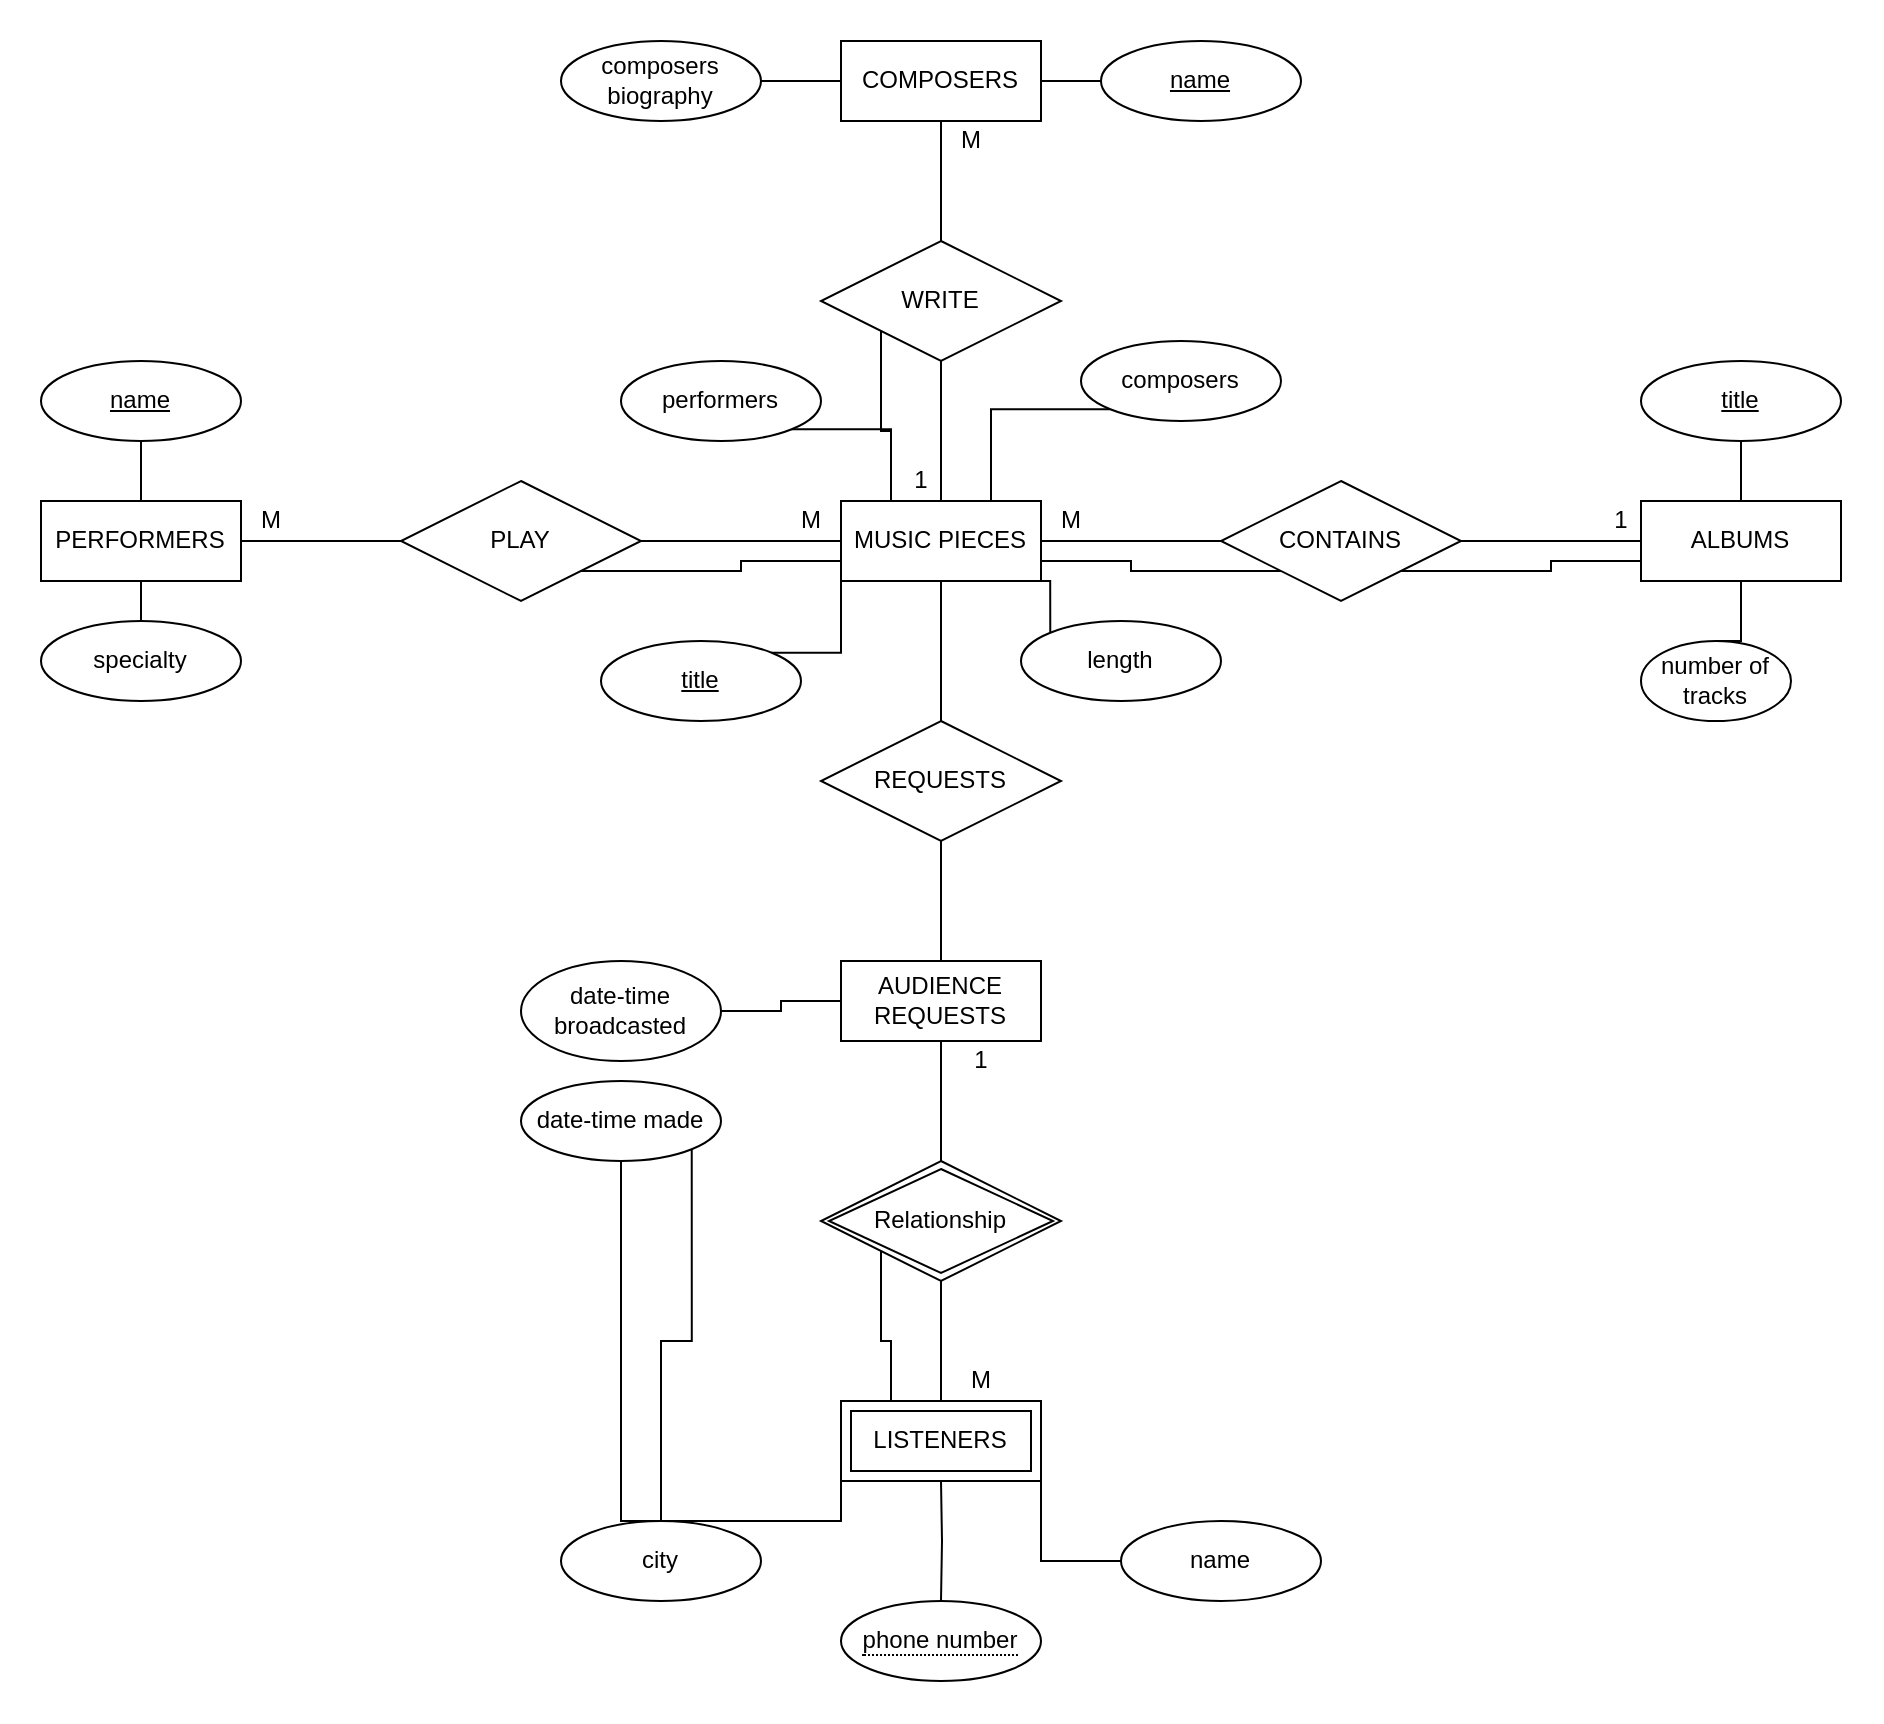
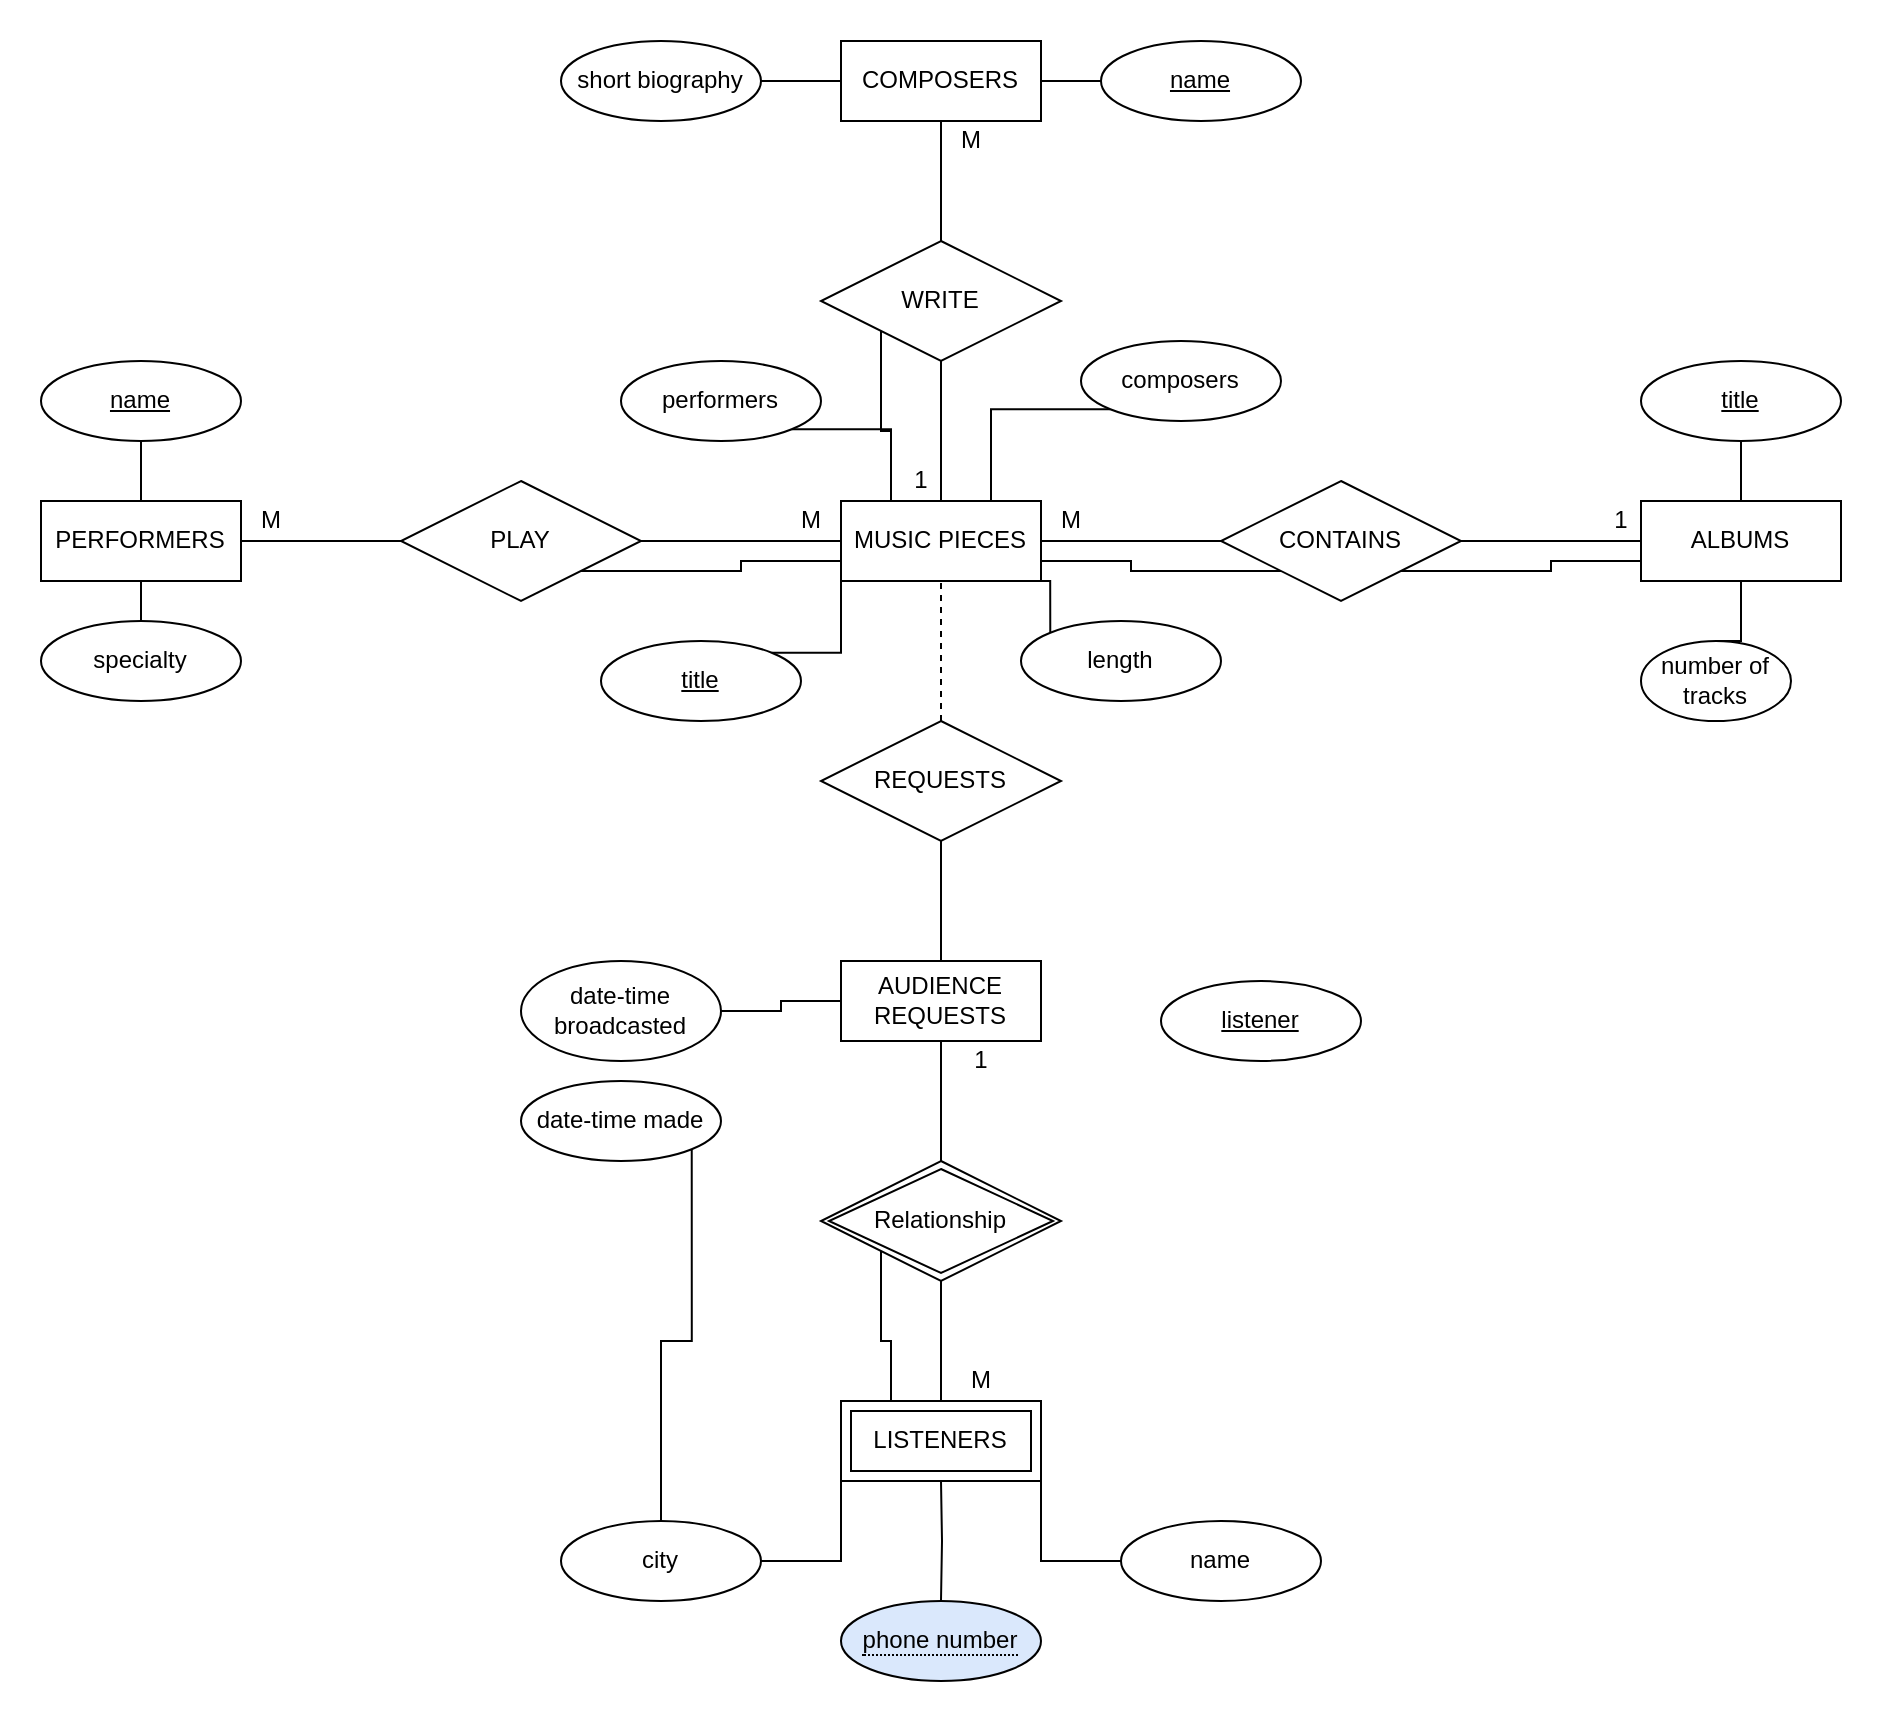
node "composers biography": label "composers biography" -> "short biography"
edge "MUSIC PIECES" -- "REQUESTS": style solid -> dashed
node "listener": added
edge "date-time made" -- "LISTENERS": now "city" -- "LISTENERS"
node "phone number": fillcolor #ffffff -> #dae8fc
